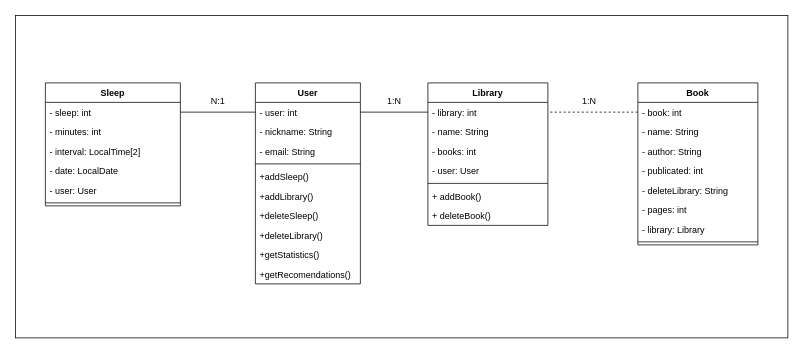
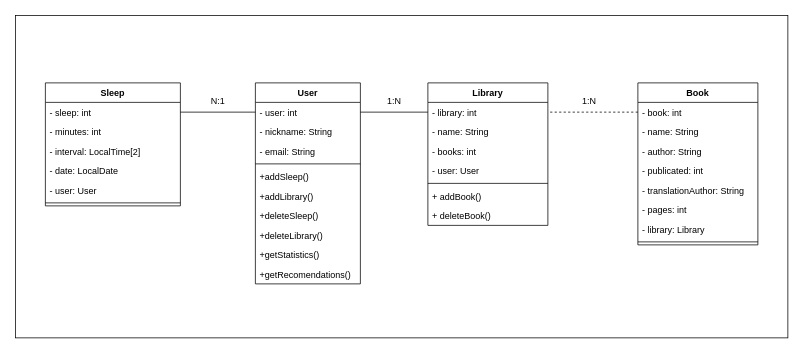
node "- deleteLibrary: String": label "- deleteLibrary: String" -> "- translationAuthor: String"
